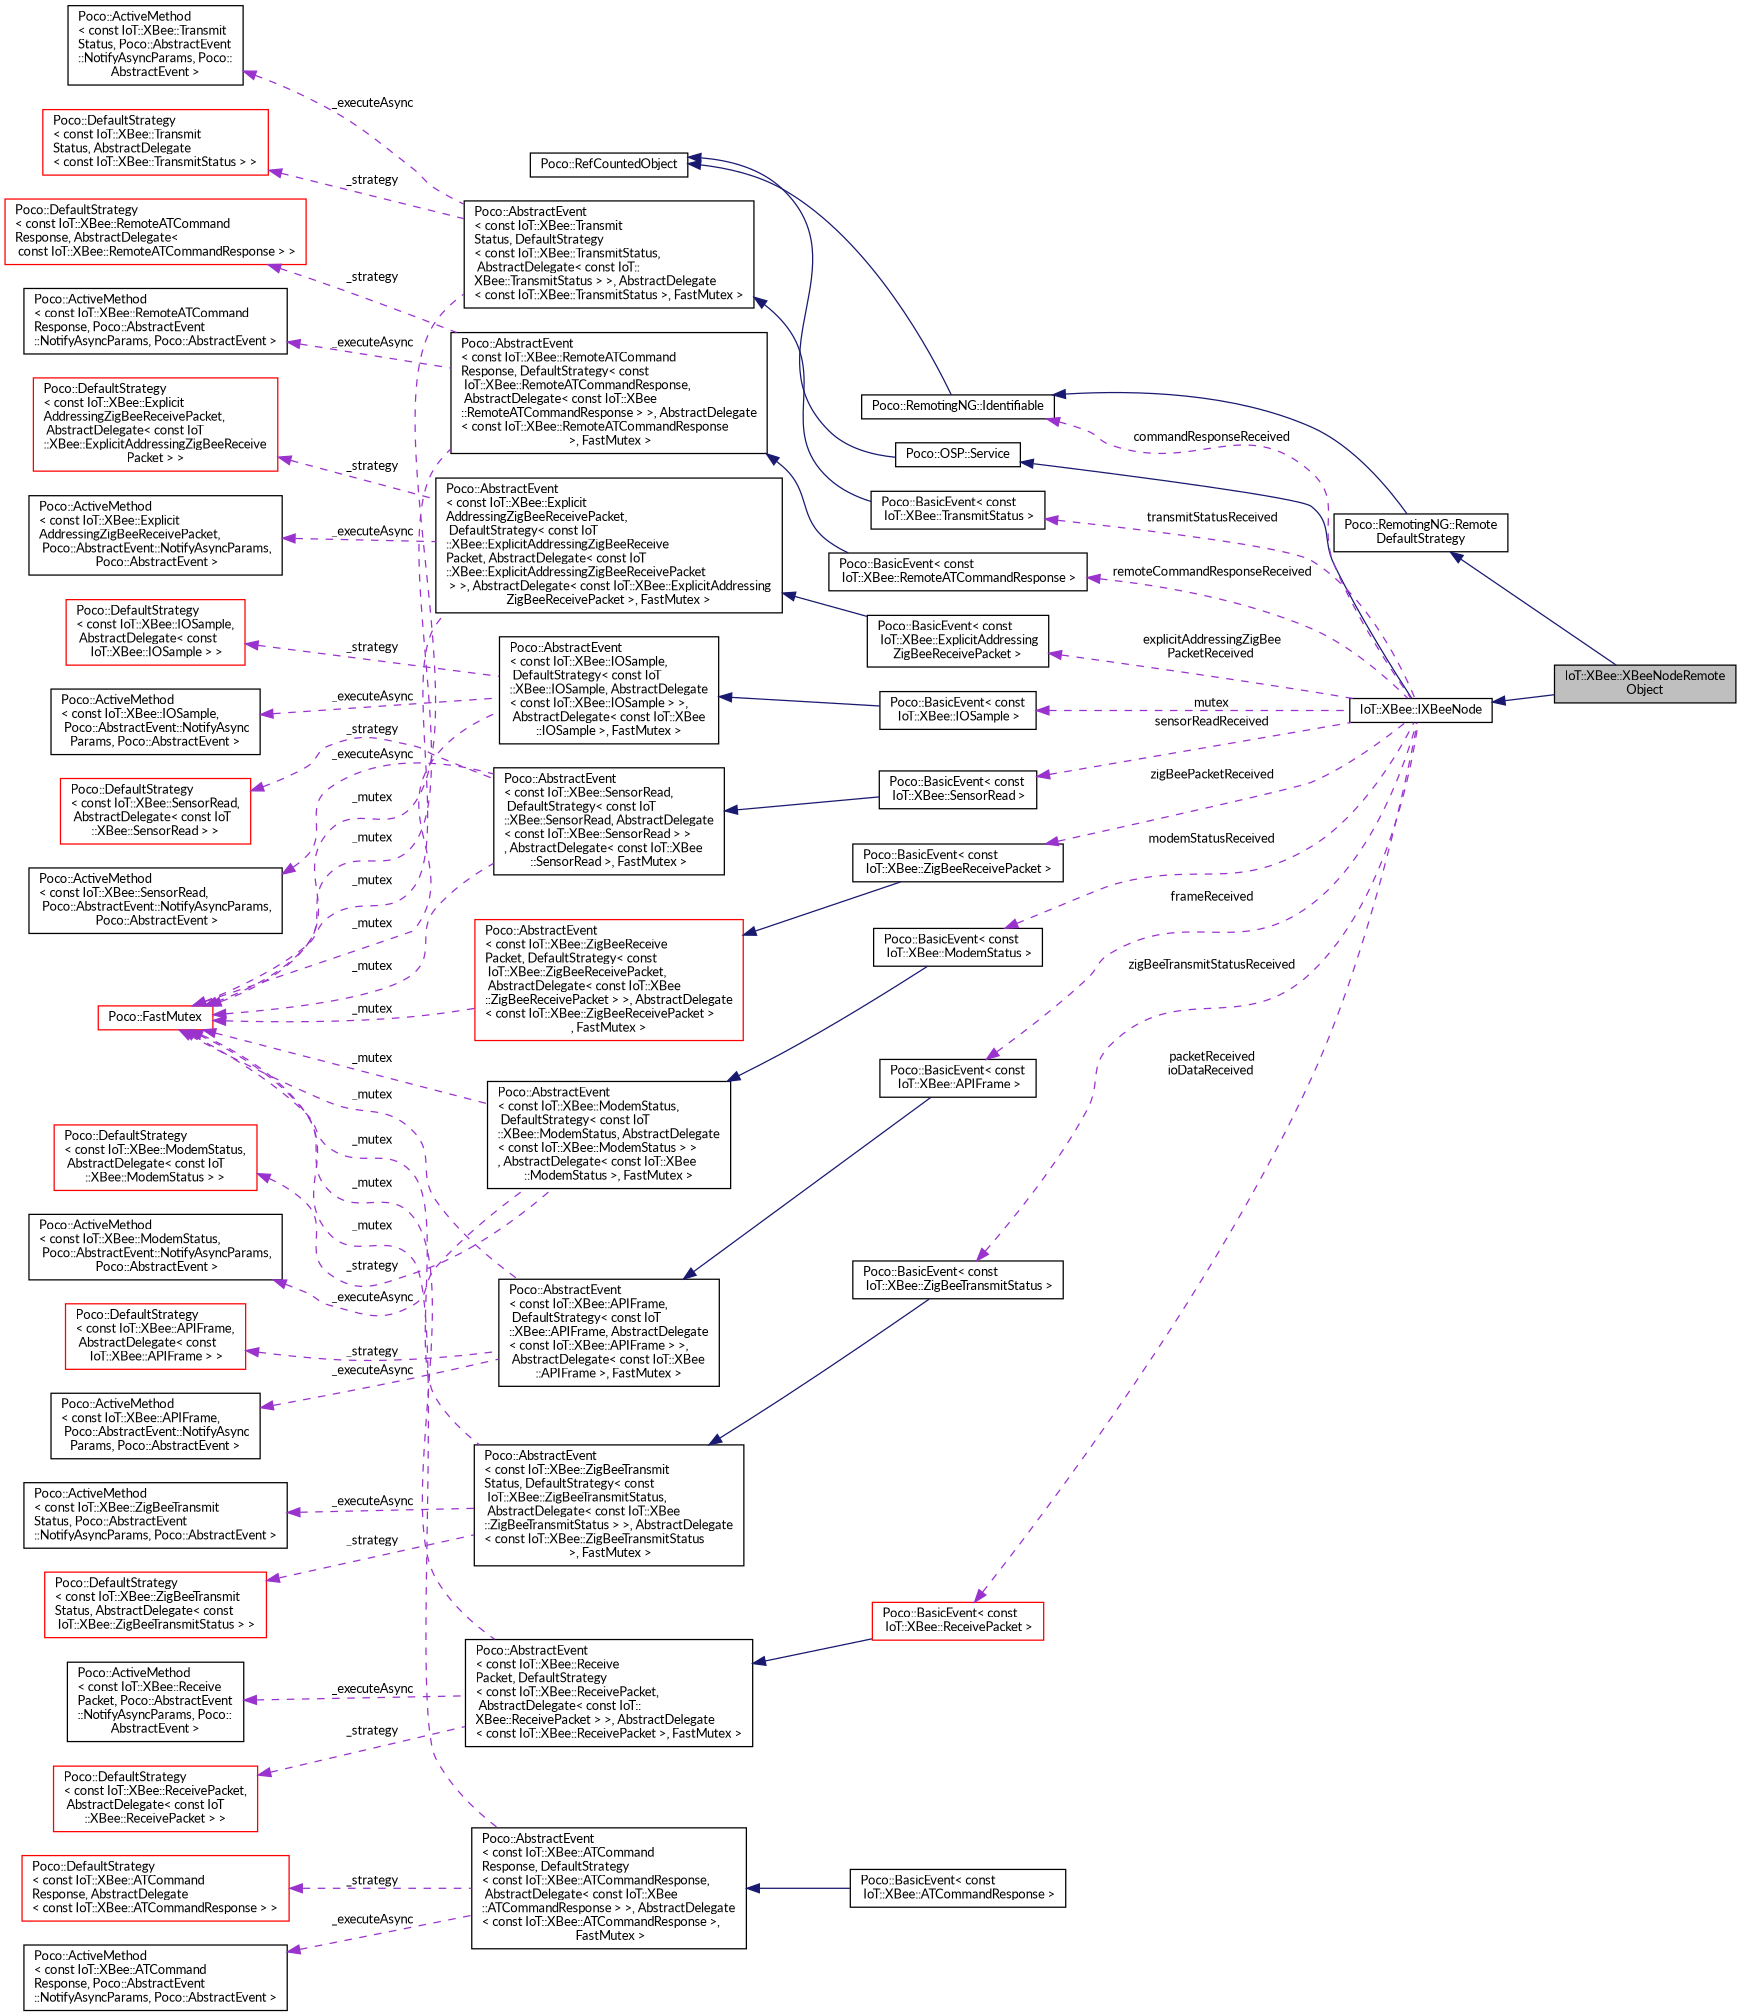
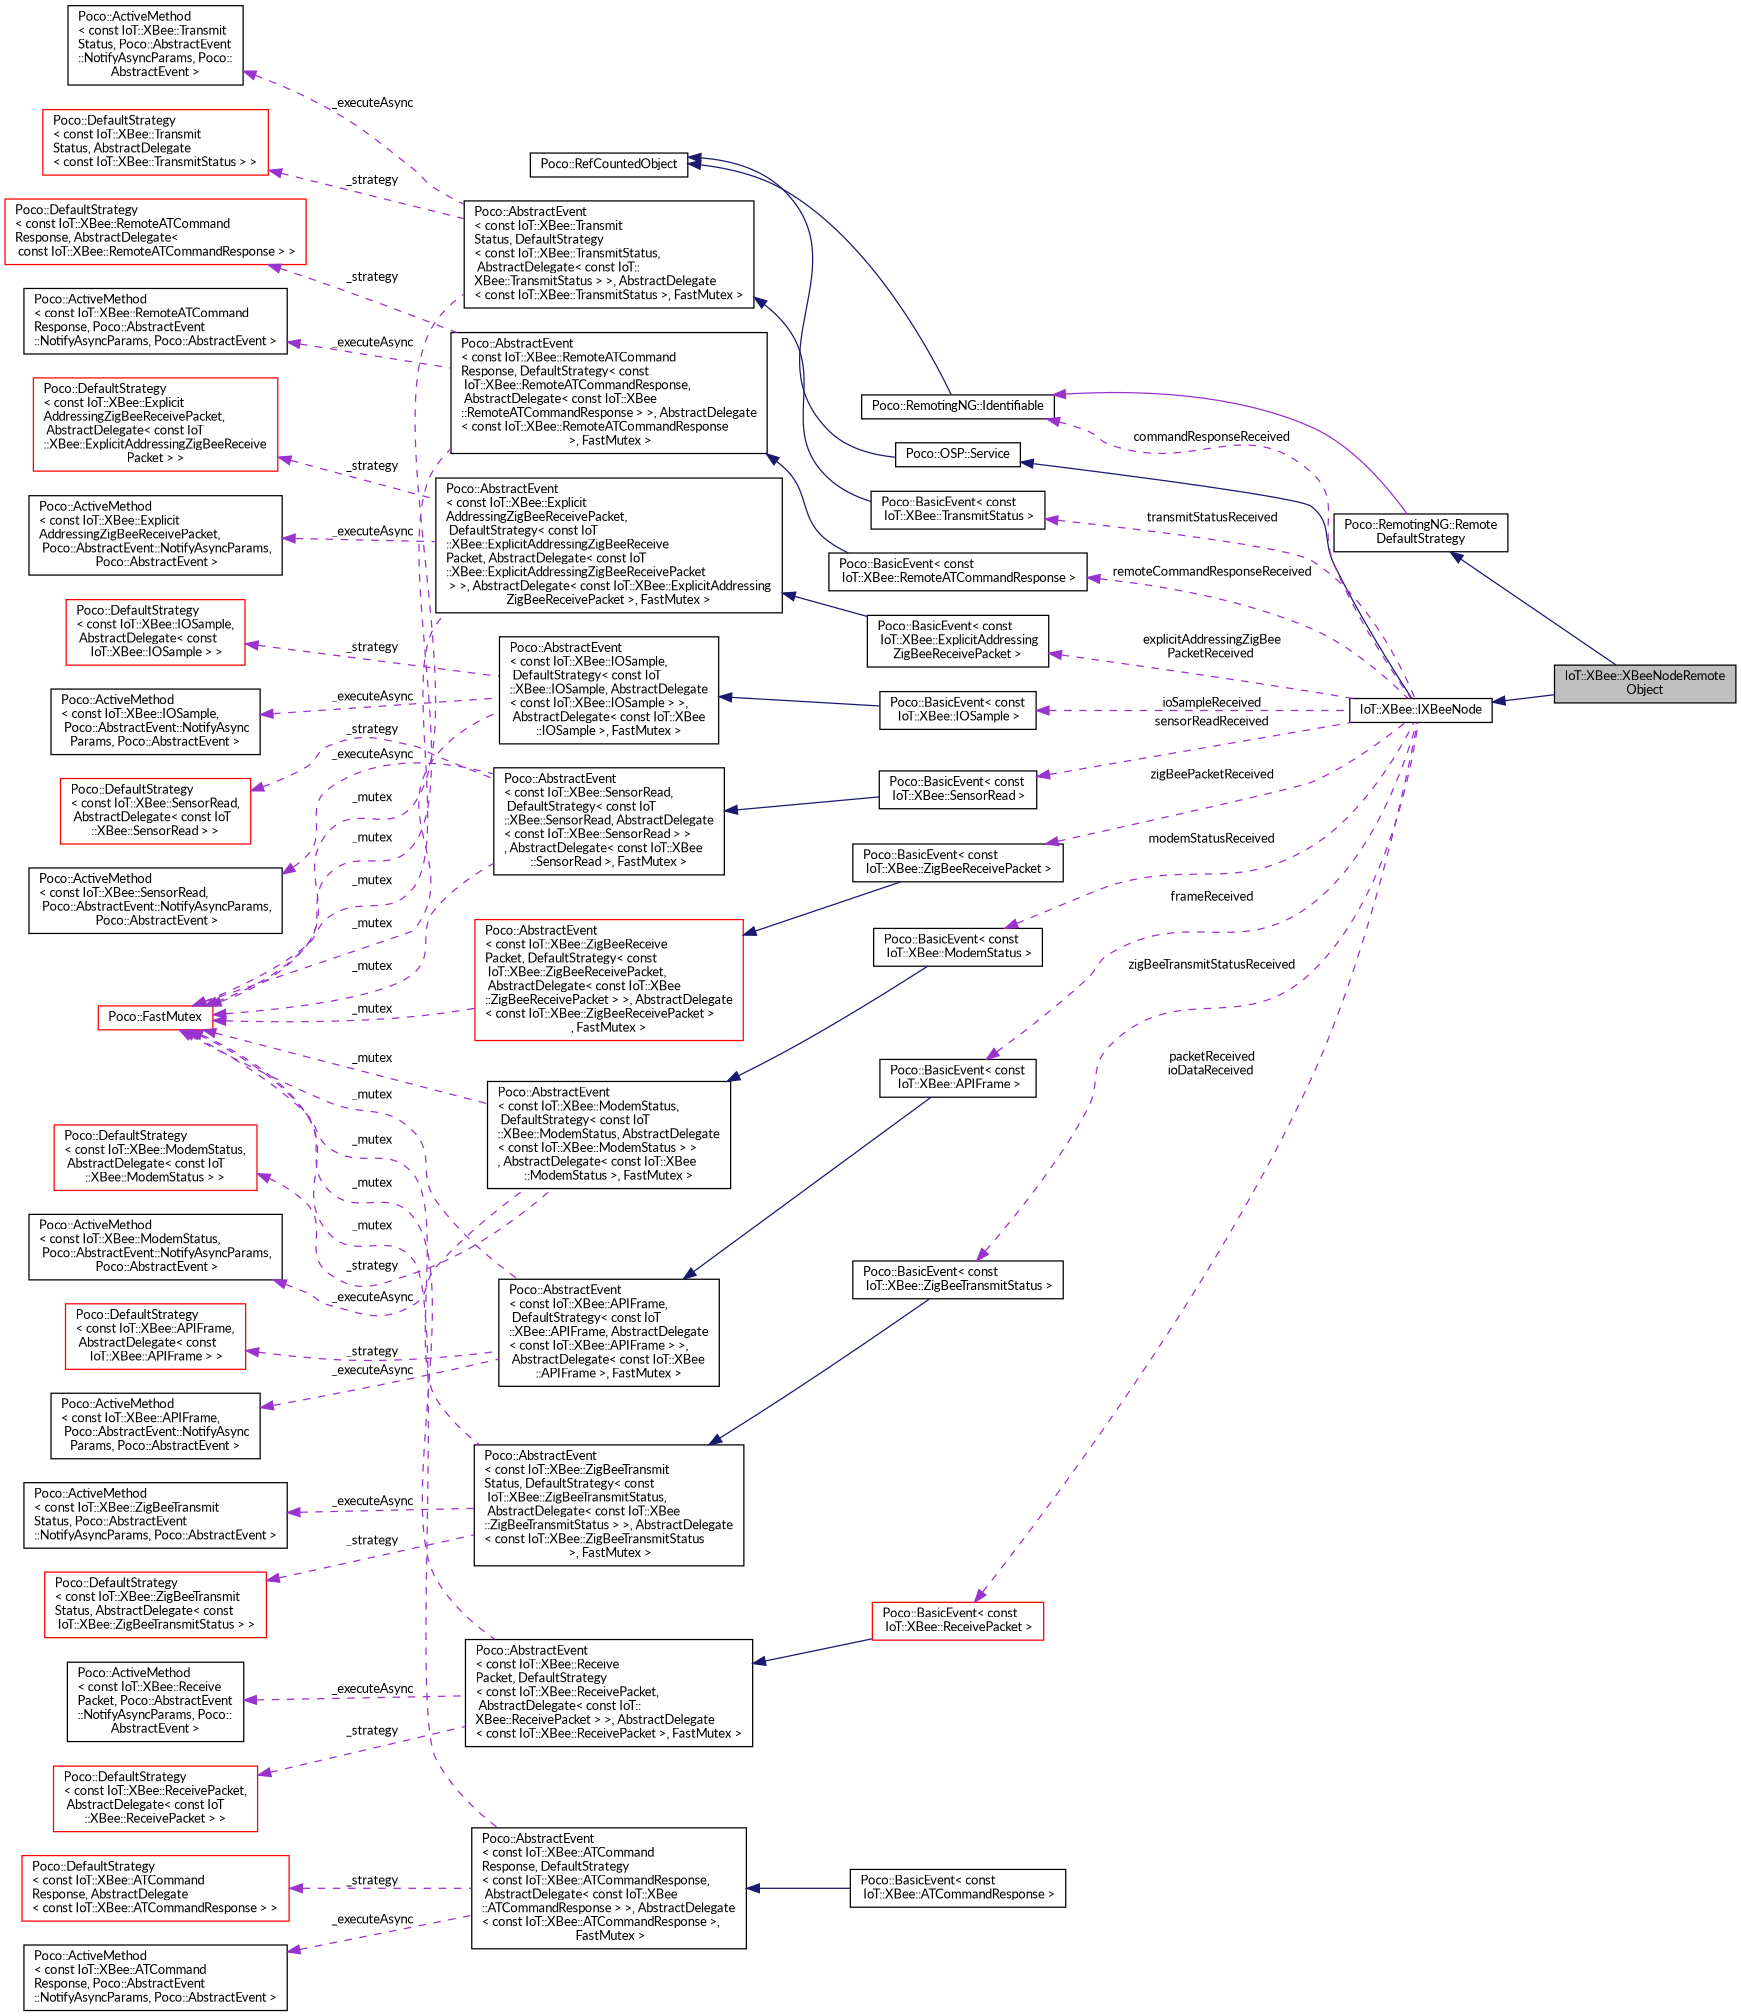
edge "Poco::RemotingNG::Remote DefaultStrategy" -> "Poco::RemotingNG::Identifiable": color midnightblue -> darkorchid3
edge "IoT::XBee::IXBeeNode" -> "Poco::BasicEvent< const IoT::XBee::IOSample >": label " mutex" -> " ioSampleReceived"
